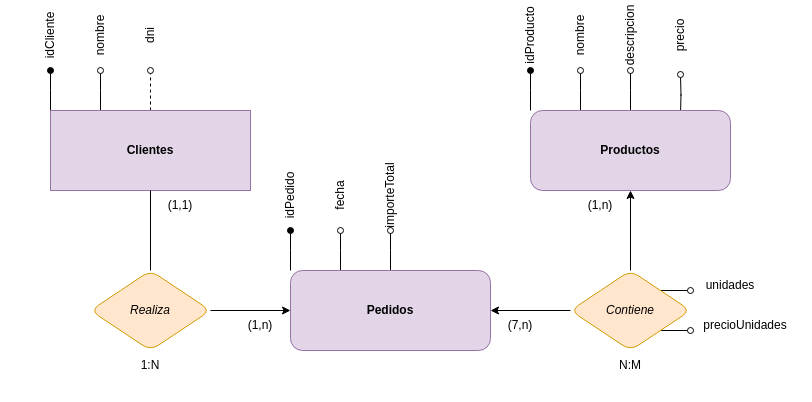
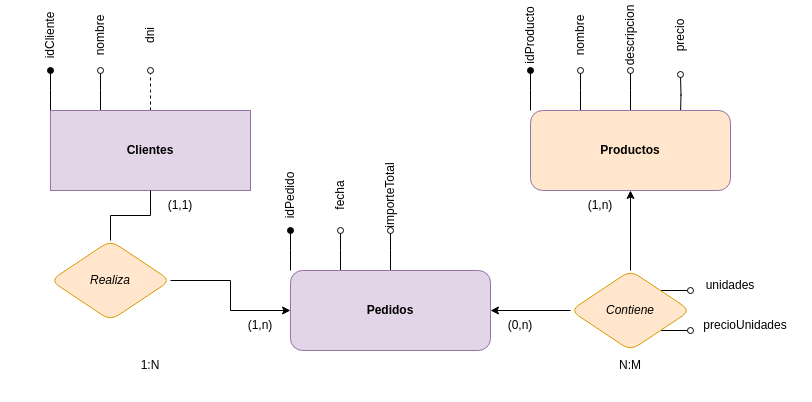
node "Productos": fillcolor #e1d5e7 -> #ffe6cc
node "Realiza": moved (151, 311) -> (111, 281)
node "(7,n)": label "(7,n)" -> "(0,n)"
